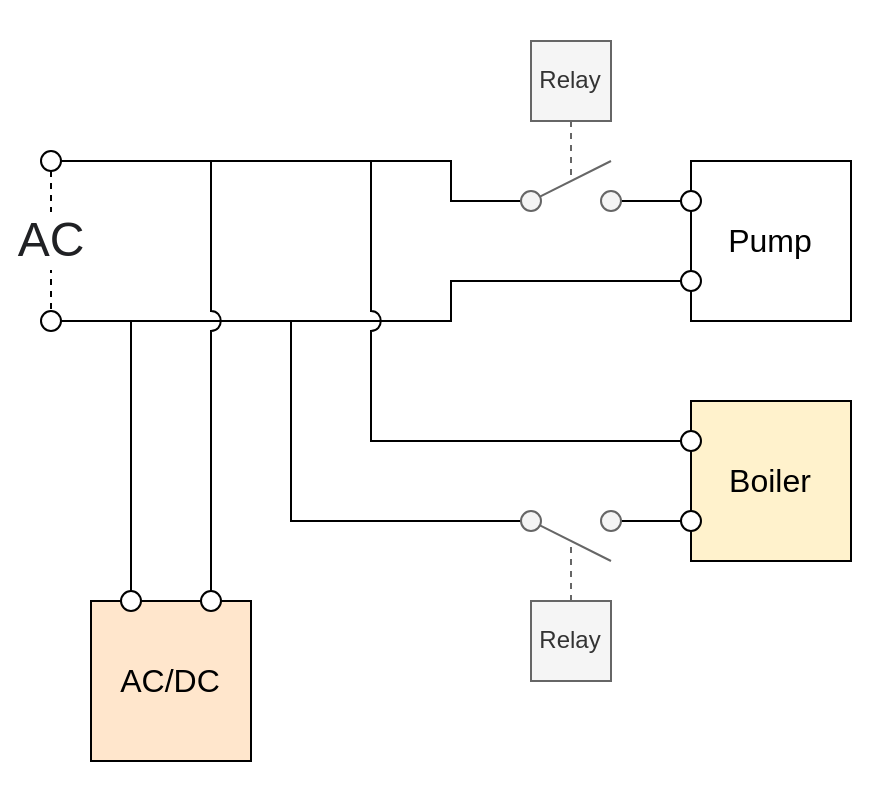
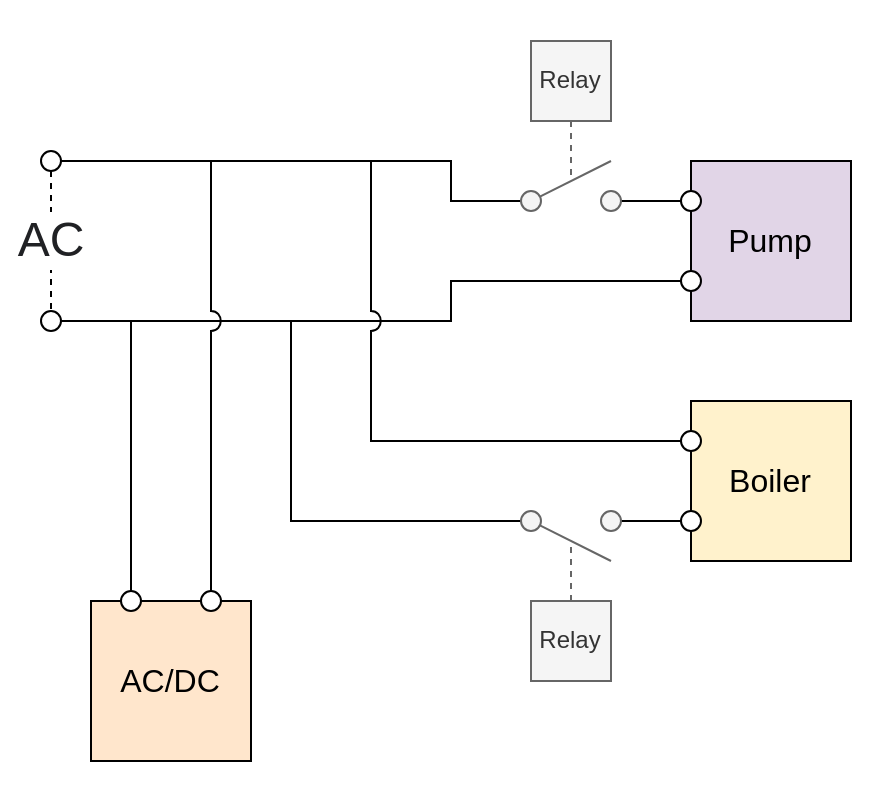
node "Pump": fillcolor #ffffff -> #e1d5e7
